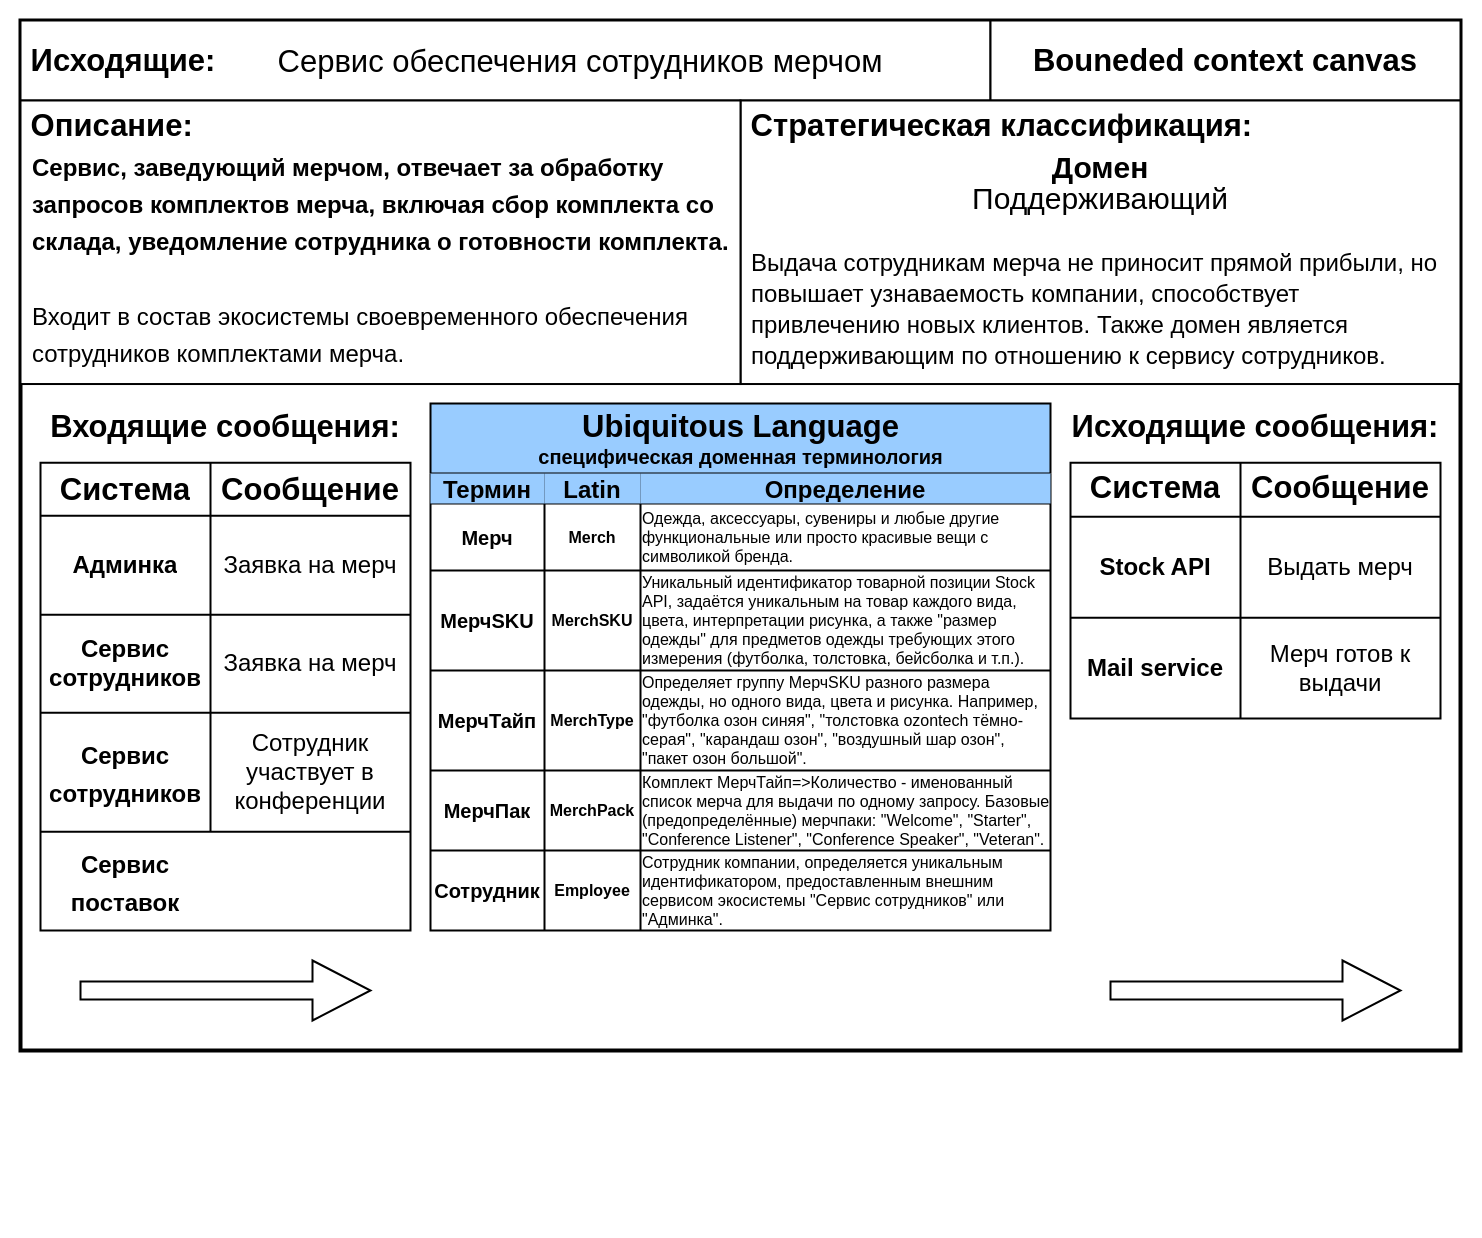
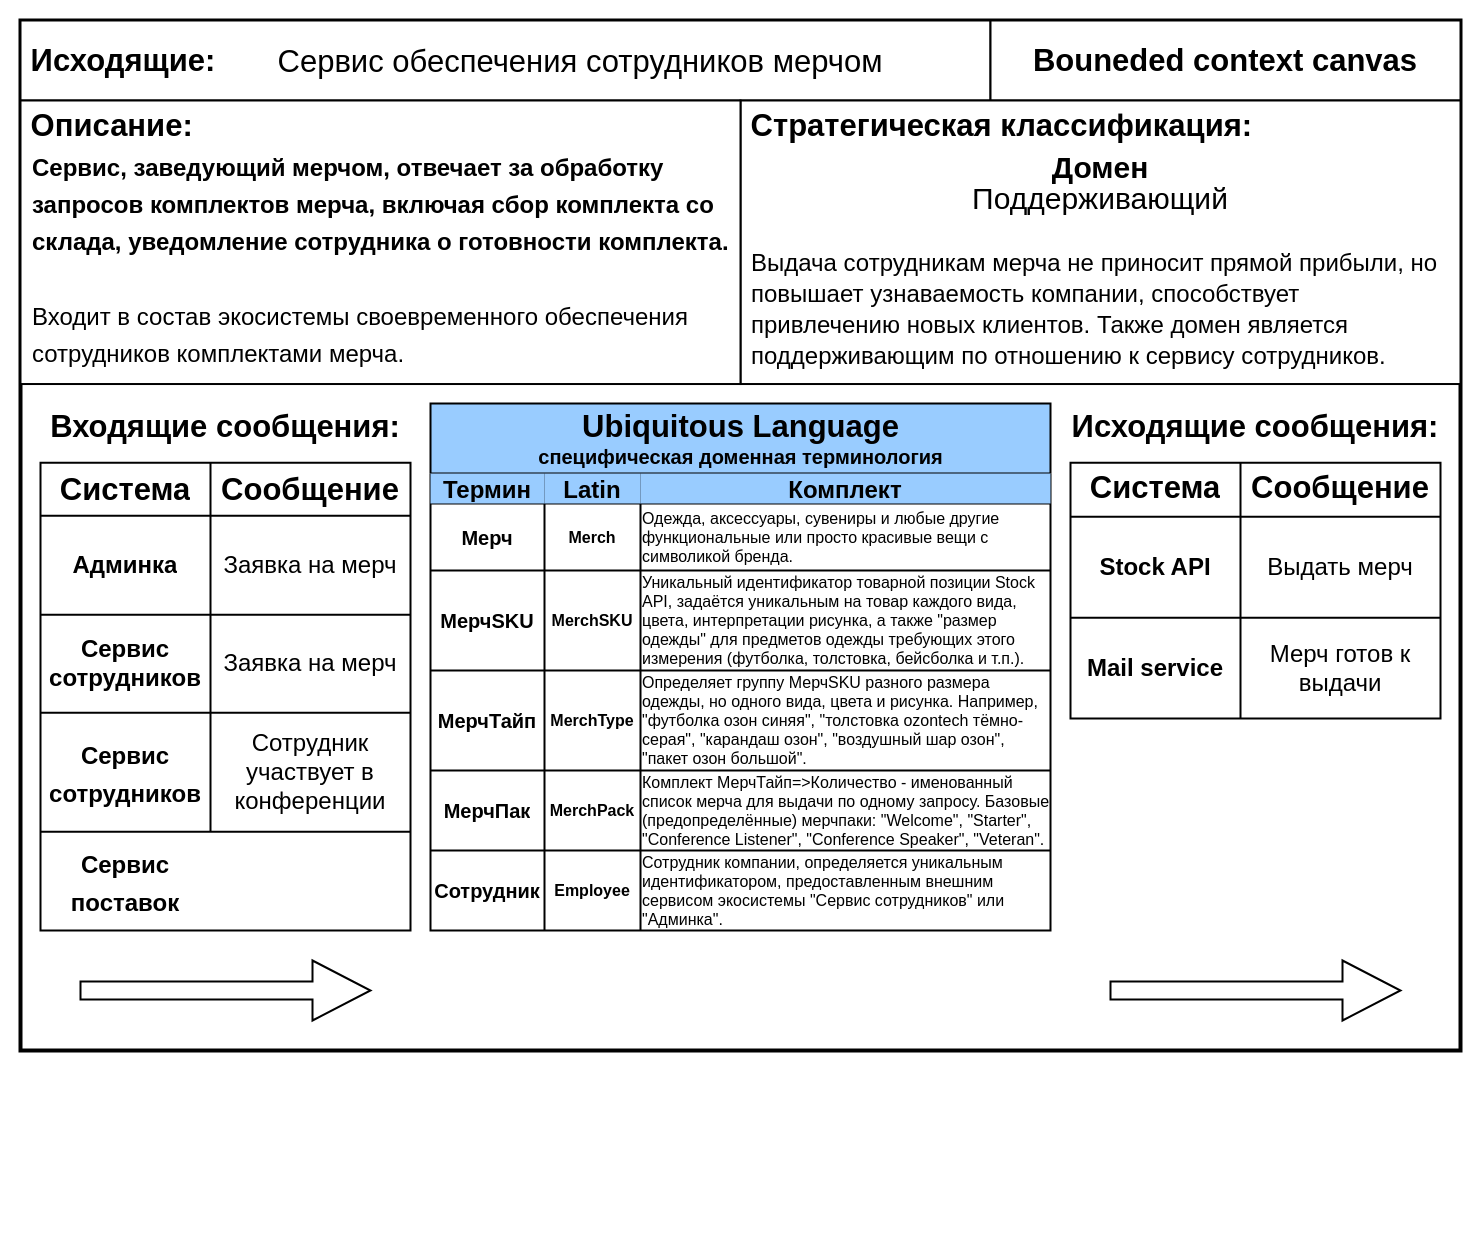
node "Определение": label "Определение" -> "Комплект"
